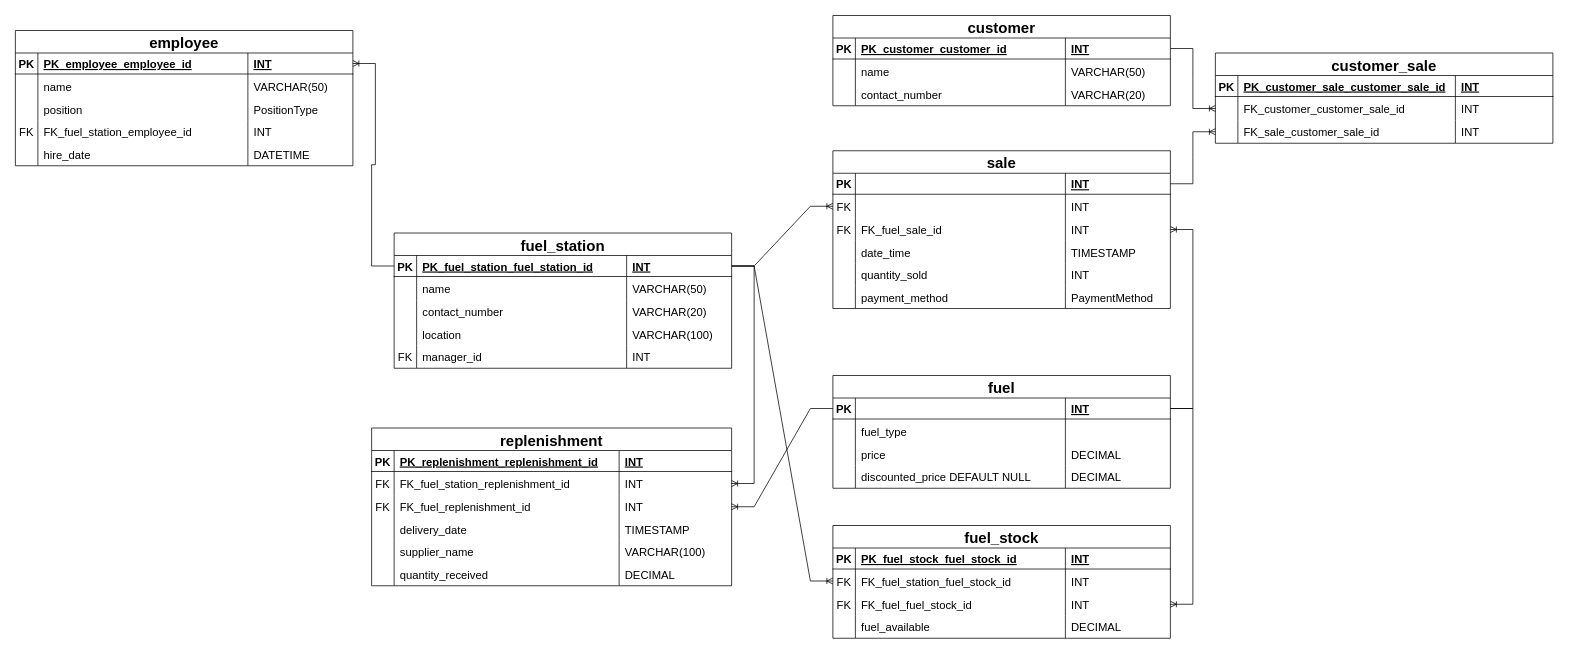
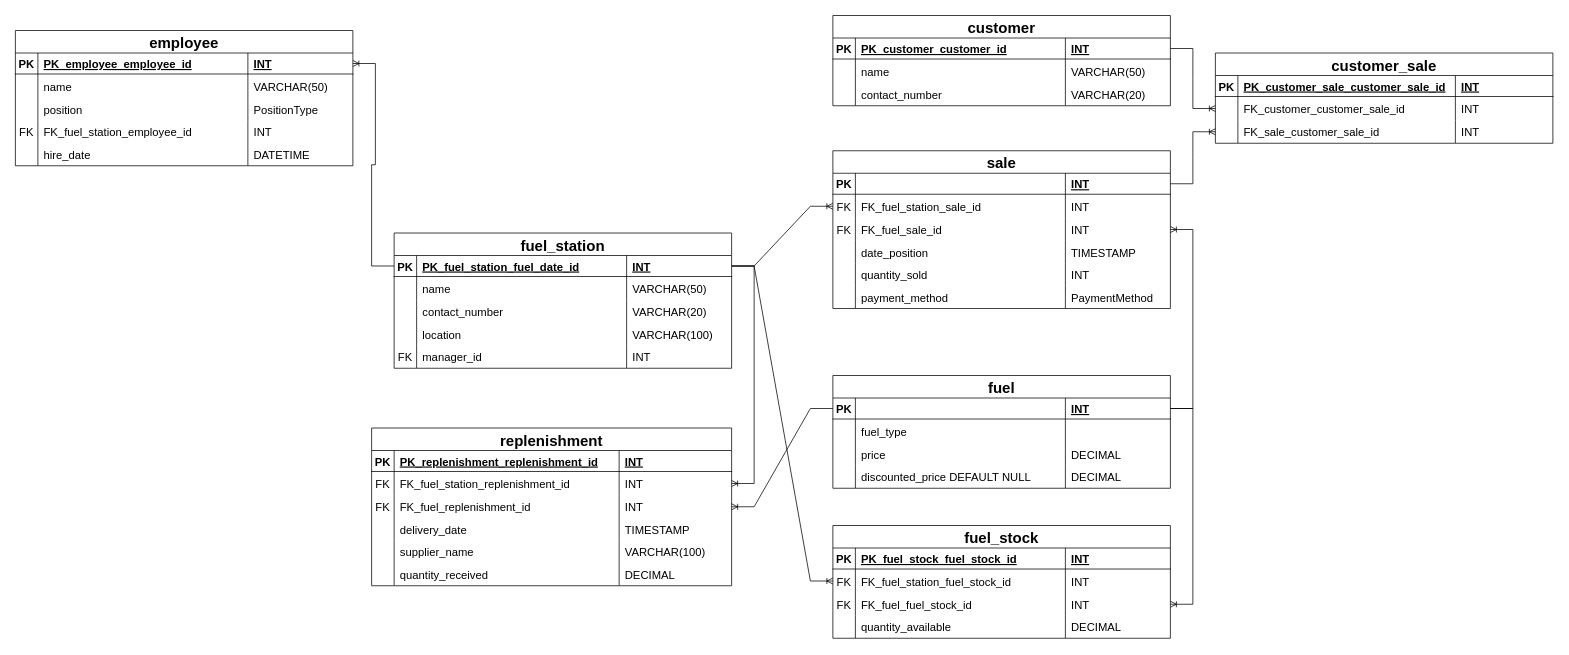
node "FK_fuel_station_sale_id": added
node "date_time": label "date_time" -> "date_position"
node "PK_fuel_station_fuel_station_id": label "PK_fuel_station_fuel_station_id" -> "PK_fuel_station_fuel_date_id"
node "fuel_available": label "fuel_available" -> "quantity_available"
